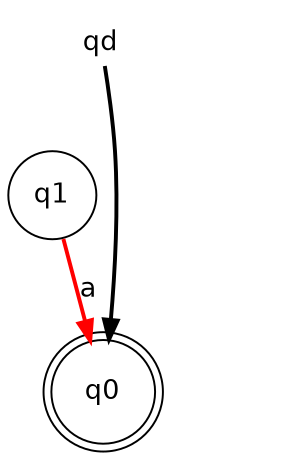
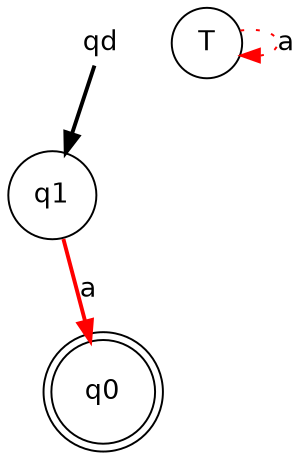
node "T": added
edge "qd" -> "q0": now "qd" -> "q1"
